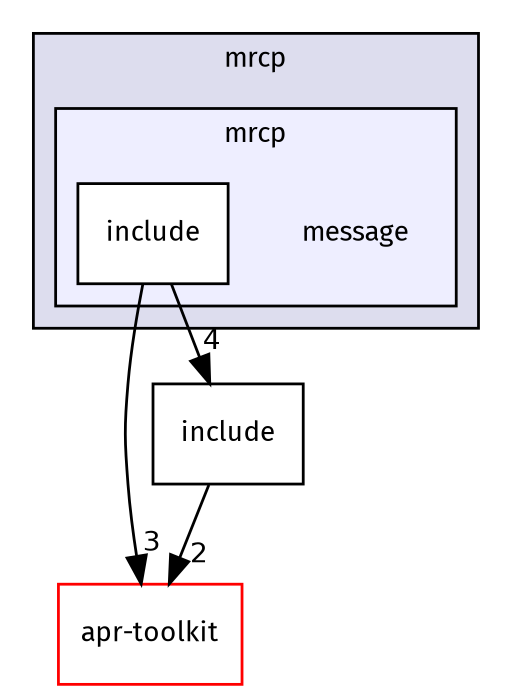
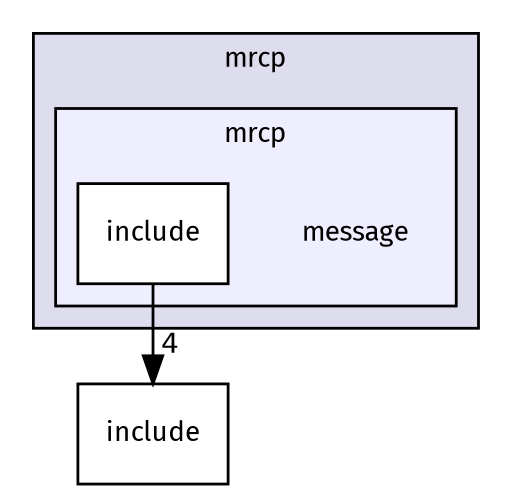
node "apr-toolkit": removed
